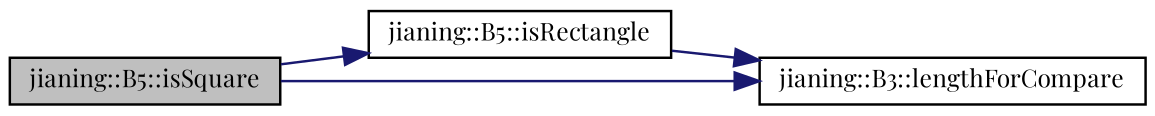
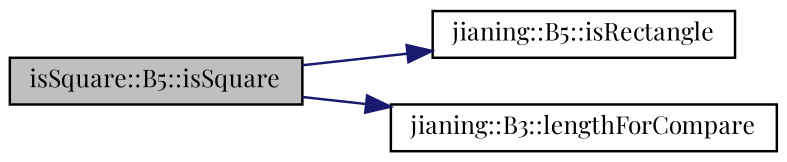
edge "jianing::B5::isRectangle" -> "jianing::B3::lengthForCompare": removed
node "jianing::B5::isSquare": label "jianing::B5::isSquare" -> "isSquare::B5::isSquare"
